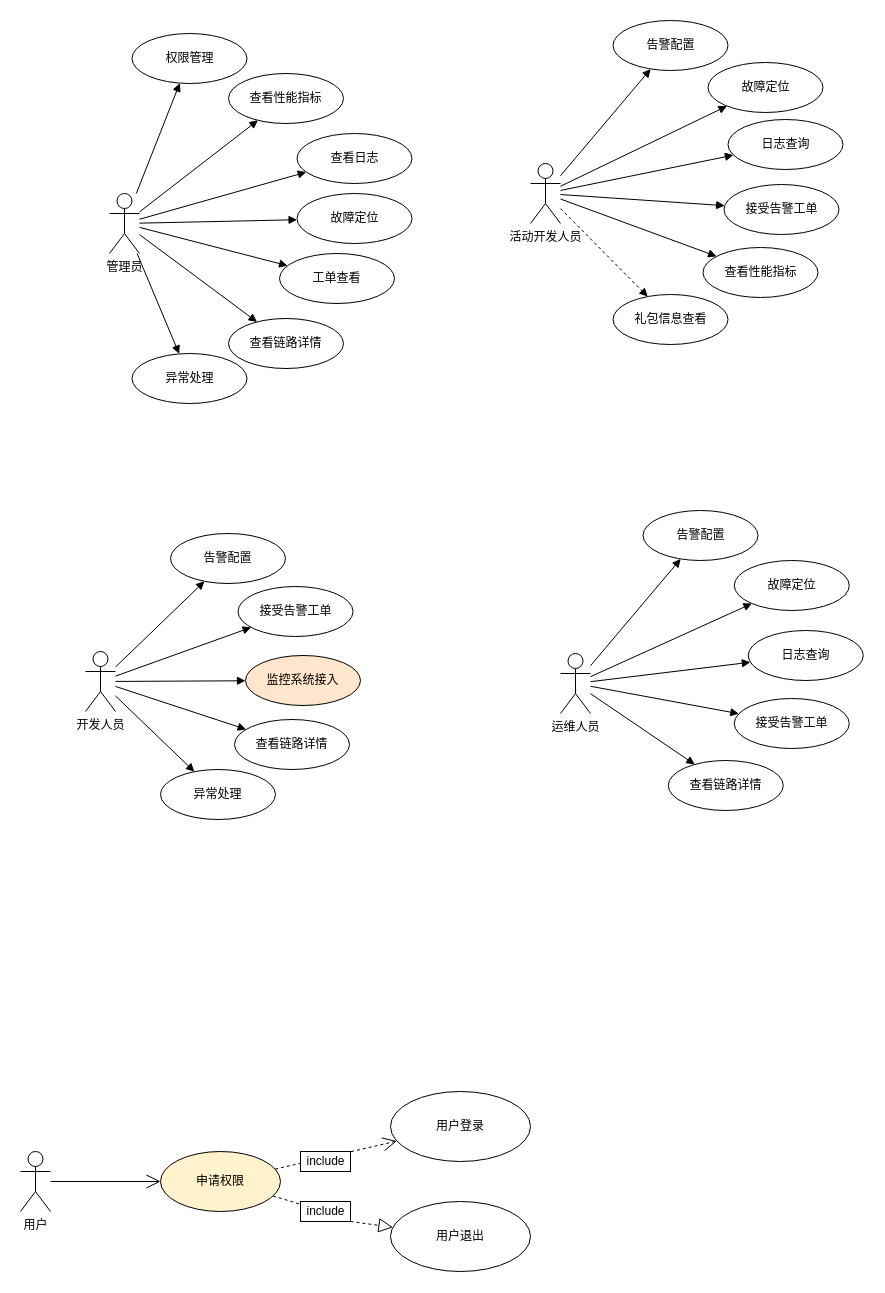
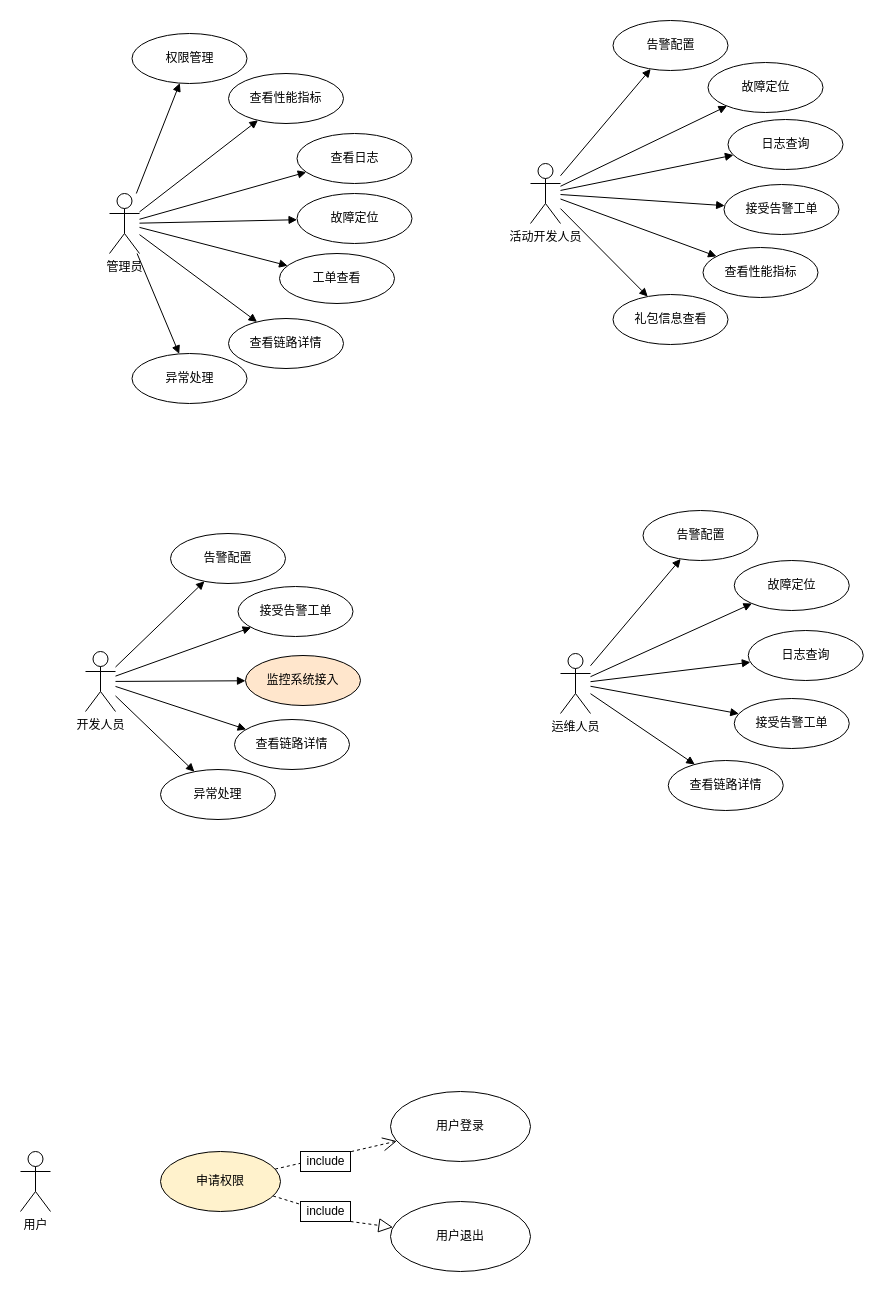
edge "活动开发人员" -> "礼包信息查看": style dashed -> solid
edge "用户" -> "申请权限": removed
